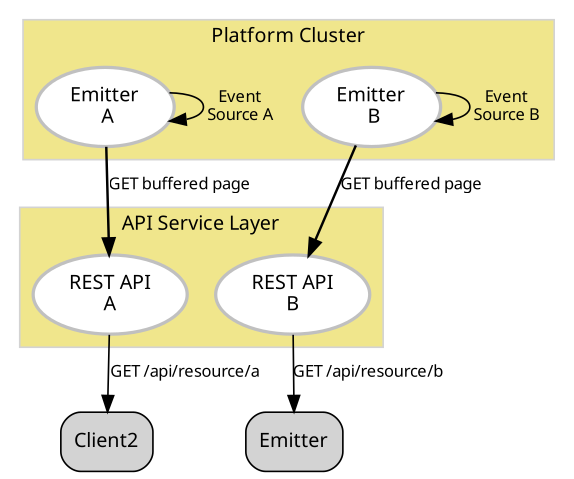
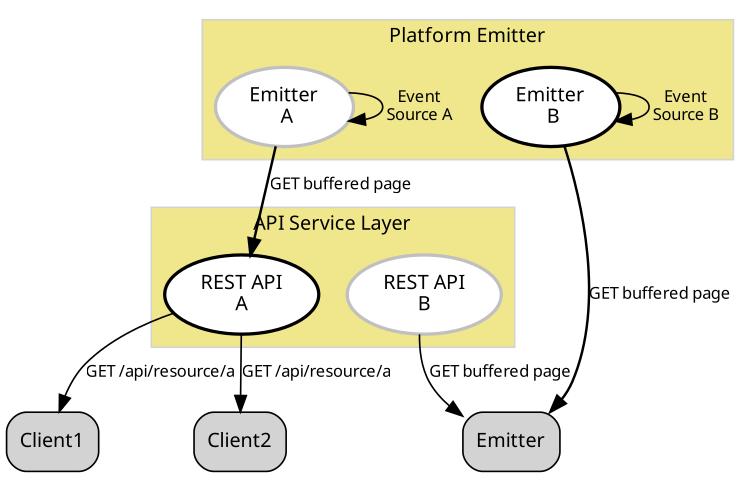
cluster "Platform Cluster": label "Platform Cluster" -> "Platform Emitter"
node "Emitter B": color gray -> black
edge "Emitter B" -> "REST API B": now "Emitter B" -> "Emitter"
node "REST API A": color gray -> black
edge "REST API B" -> "Emitter": label "GET /api/resource/b" -> "GET buffered page"
node "Client1": added
